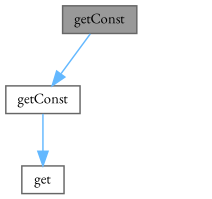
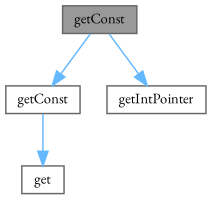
node "getIntPointer": added
